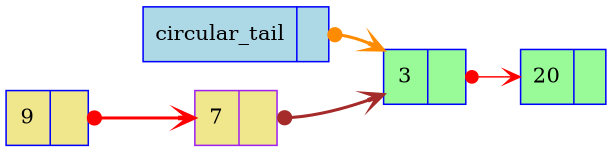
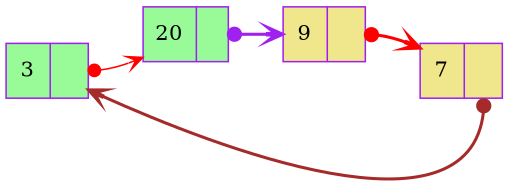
node "circular_tail": removed
edge "20" -- "9": added
node "3": color blue -> purple
node "20": color blue -> purple
node "9": color blue -> purple
